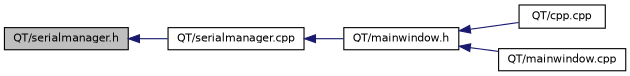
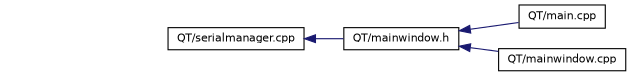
node "QT/cpp.cpp": label "QT/cpp.cpp" -> "QT/main.cpp"
node "QT/serialmanager.h": removed
